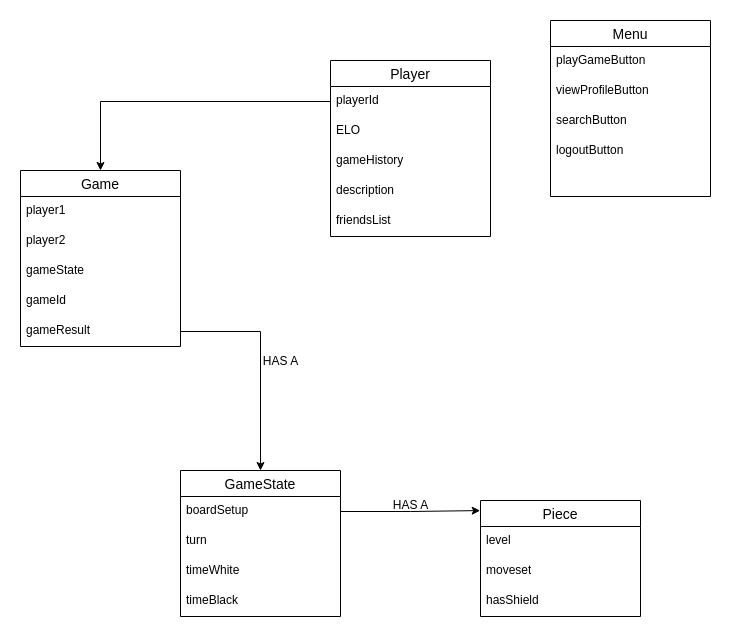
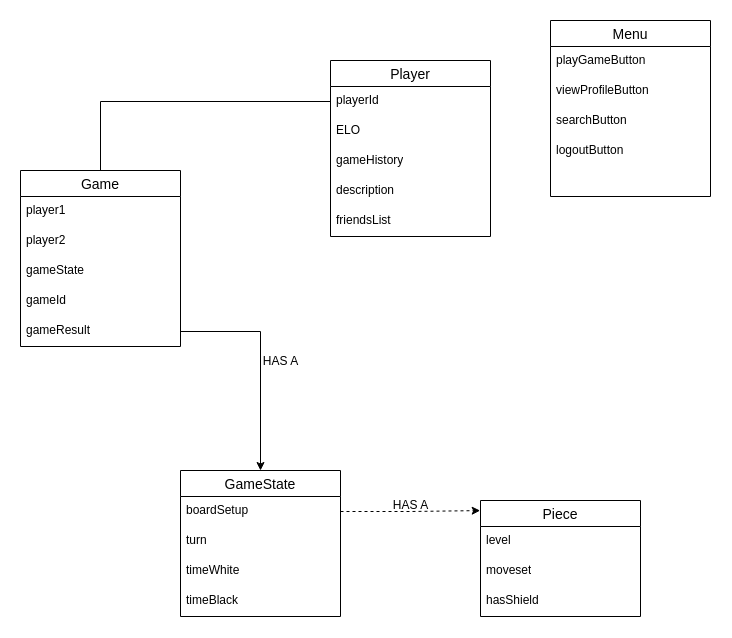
edge "playerId" -> "Game": arrowhead classic -> none
edge "boardSetup" -> "Piece": style solid -> dashed
